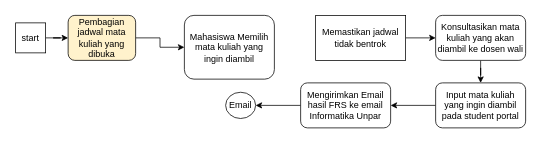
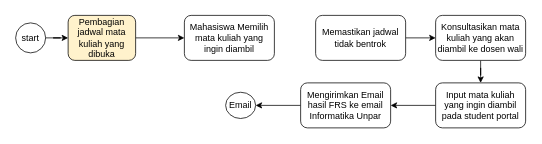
node "start": shape rectangle -> ellipse
node "Memastikan jadwal tidak bentrok": shape rectangle -> rounded rectangle
node "Mahasiswa Memilih mata kuliah yang ingin diambil": size 90x64 -> 90x45
